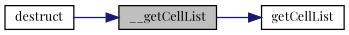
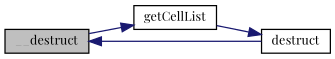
node "__getCellList": label "__getCellList" -> "__destruct"
edge "getCellList" -> "destruct": added
